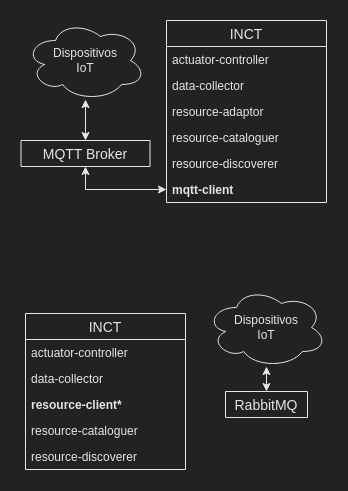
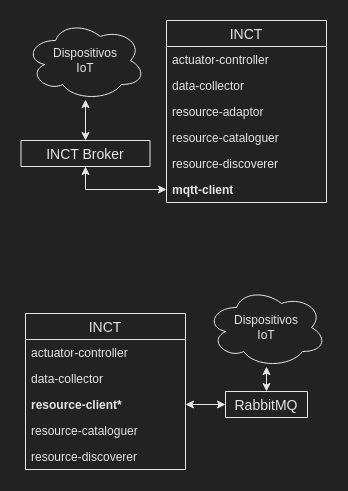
node "MQTT Broker": label "MQTT Broker" -> "INCT Broker"
edge "resource-client*" -- "RabbitMQ": added
